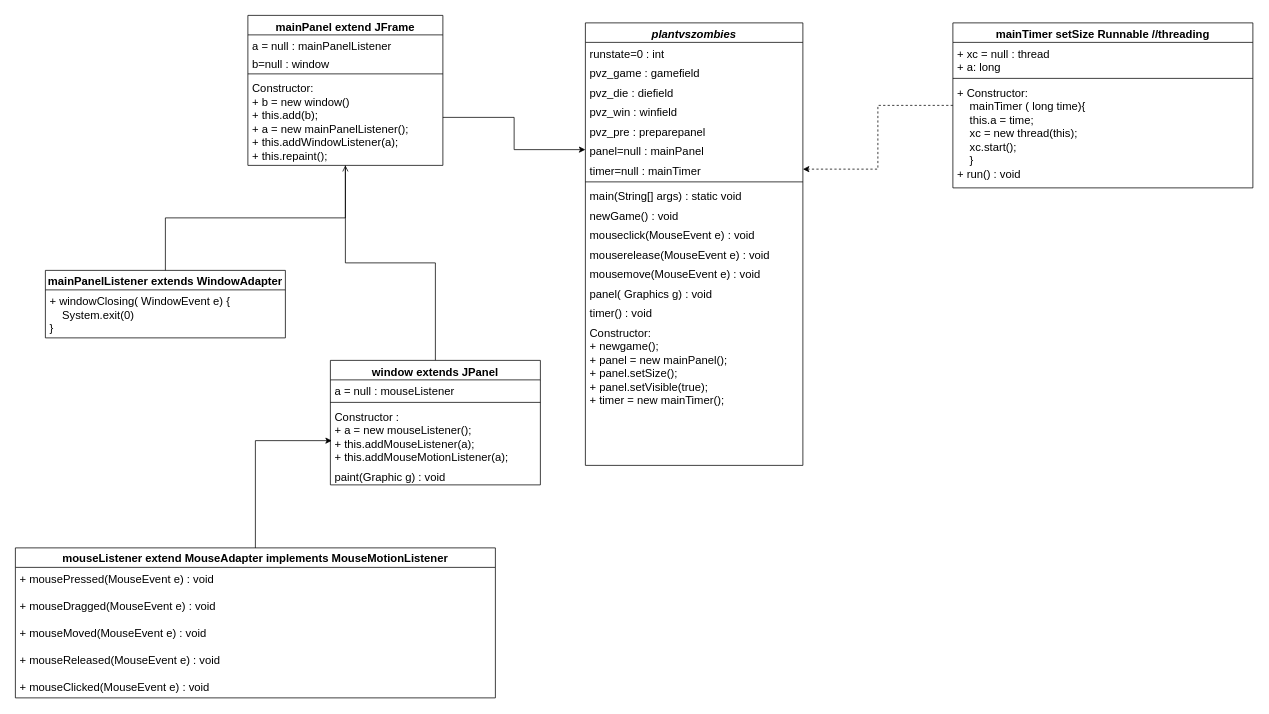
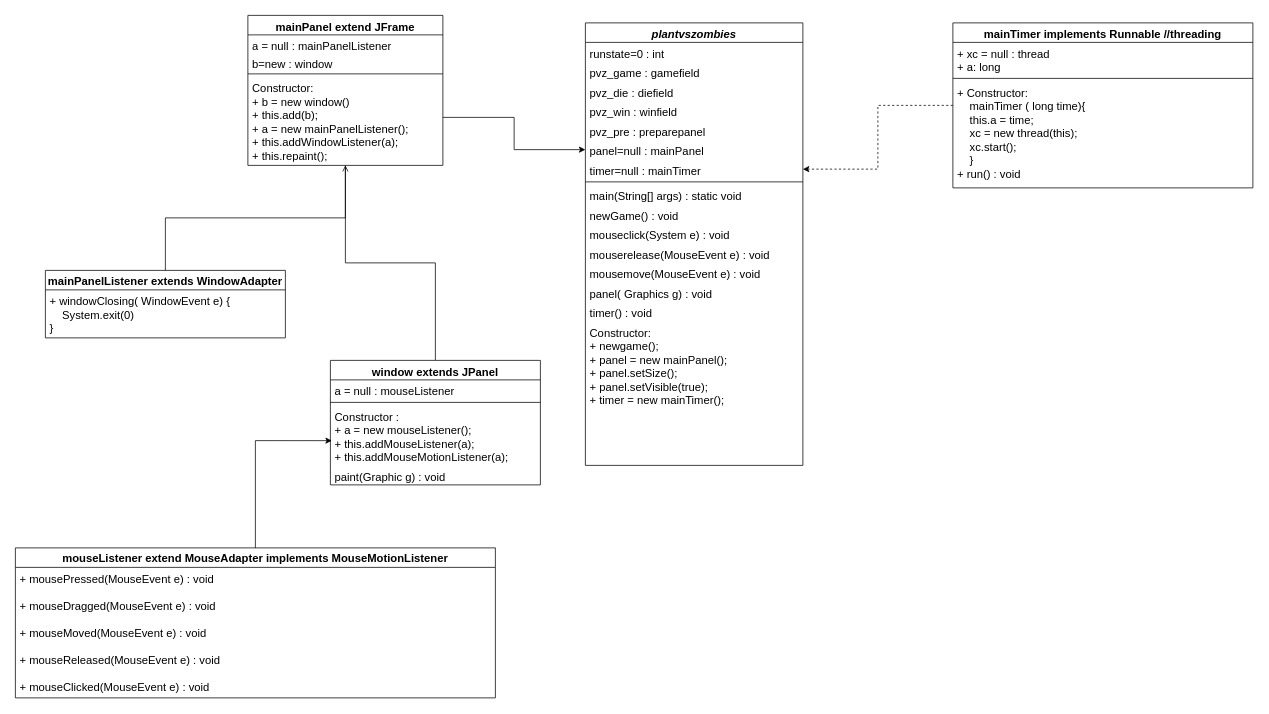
node "mainTimer setSize Runnable //threading": label "mainTimer setSize Runnable //threading" -> "mainTimer implements Runnable //threading"
node "b=null : window": label "b=null : window" -> "b=new : window"
node "mouseclick(MouseEvent e) : void": label "mouseclick(MouseEvent e) : void" -> "mouseclick(System e) : void"
